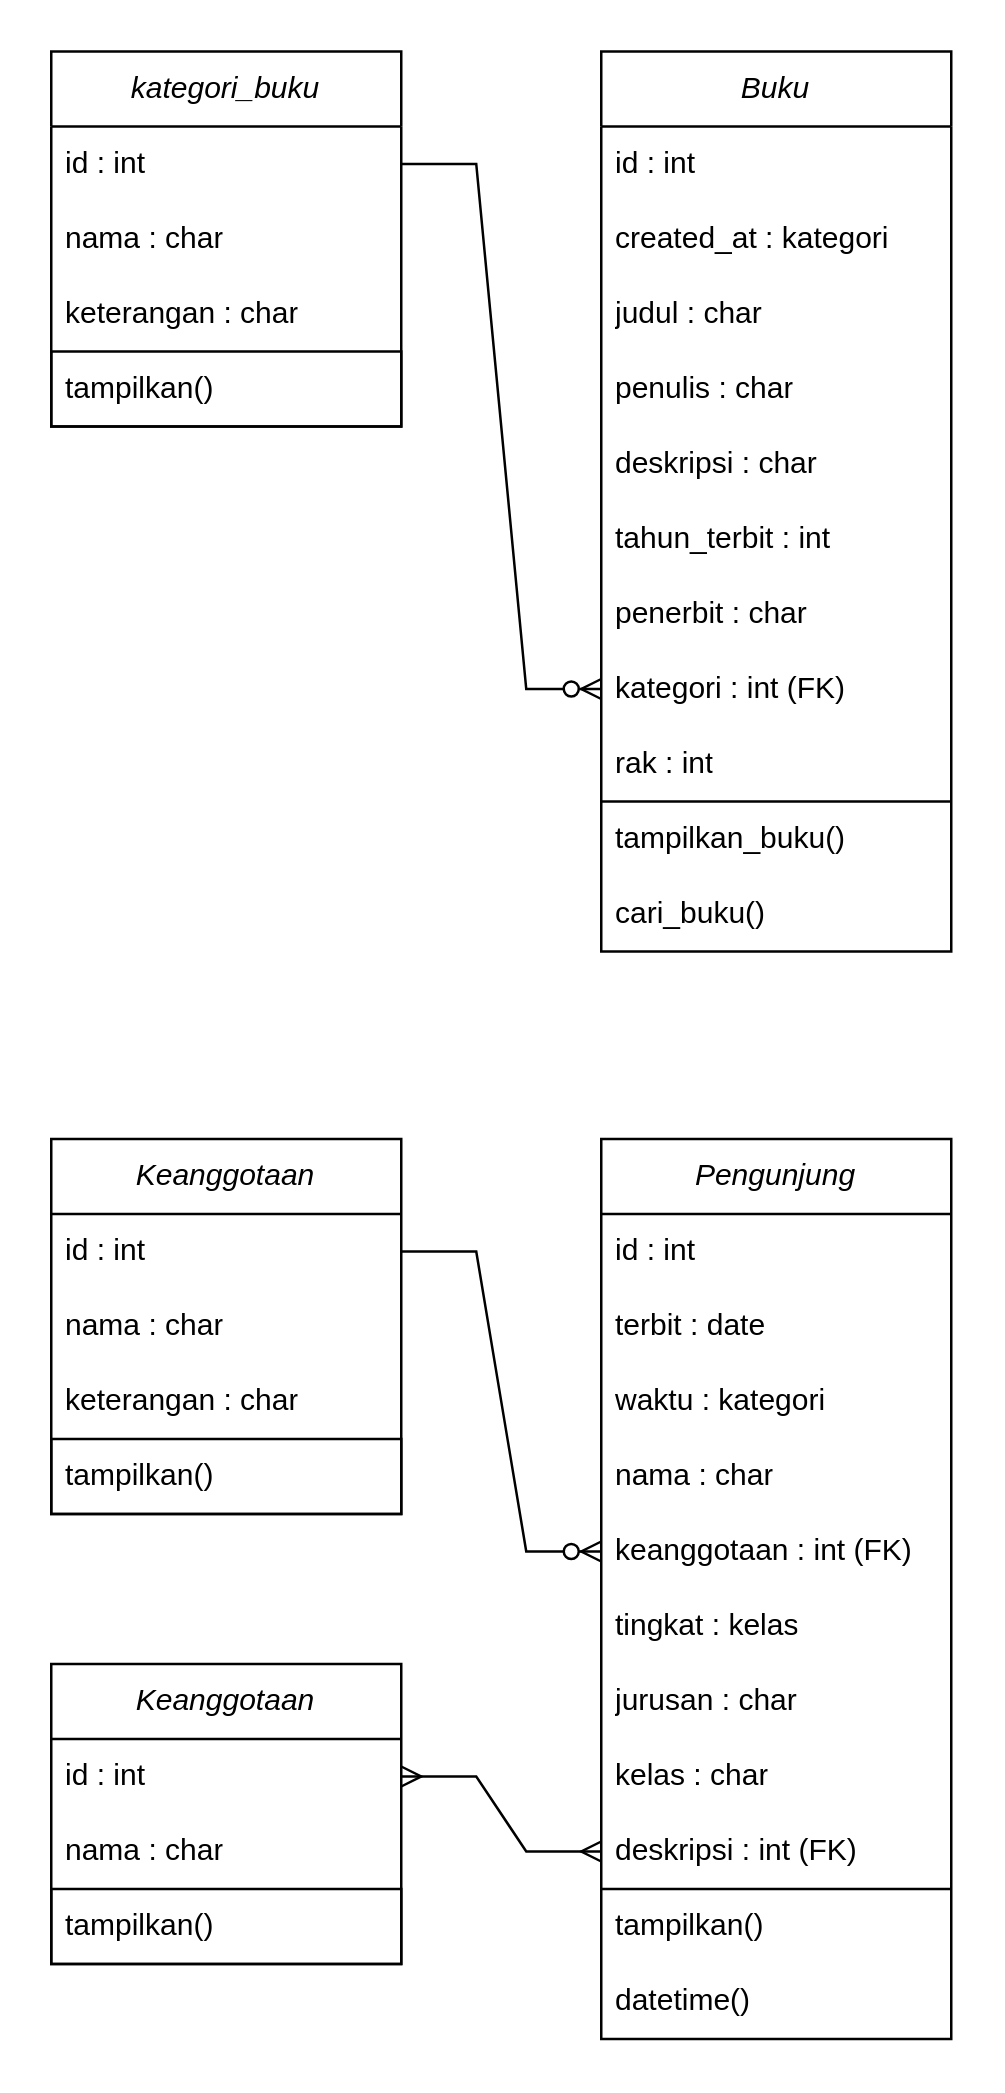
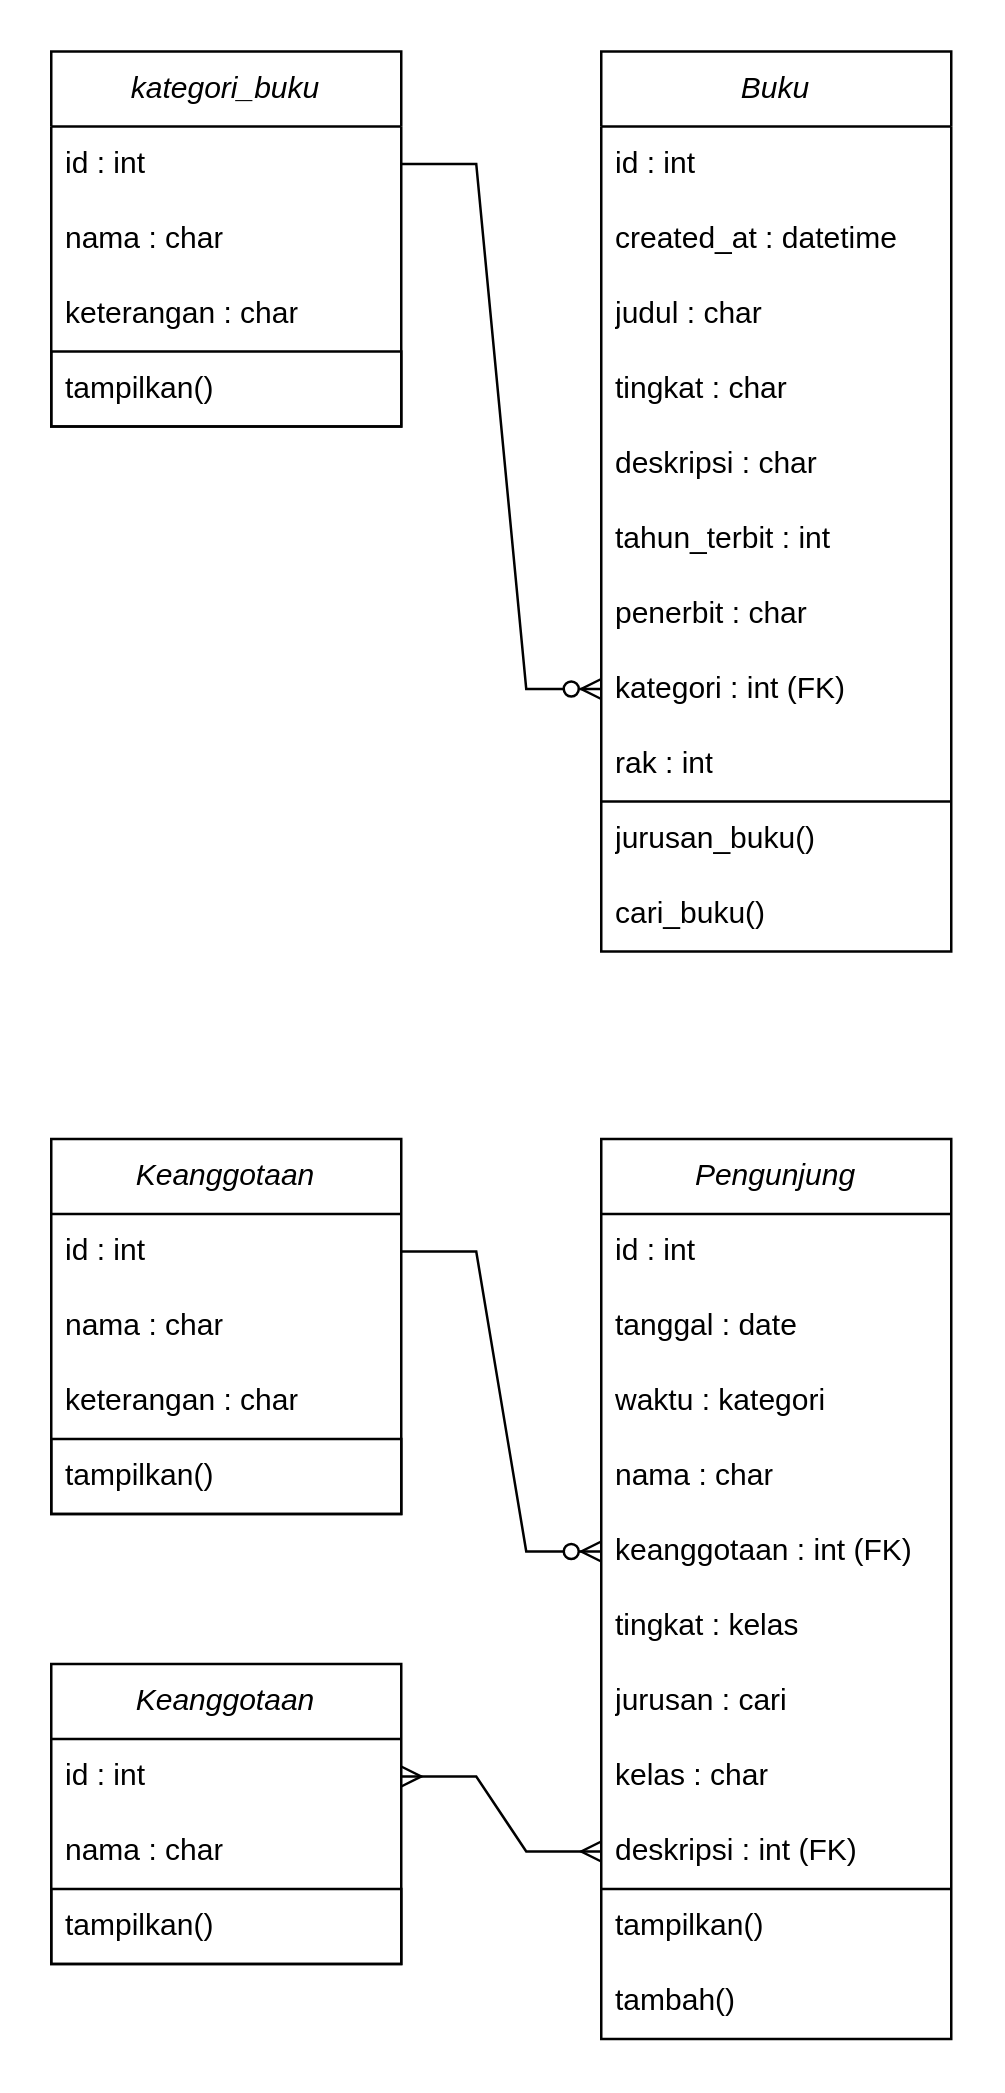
node "created_at : kategori": label "created_at : kategori" -> "created_at : datetime"
node "penulis : char": label "penulis : char" -> "tingkat : char"
node "tampilkan_buku()": label "tampilkan_buku()" -> "jurusan_buku()"
node "terbit : date": label "terbit : date" -> "tanggal : date"
node "jurusan : char": label "jurusan : char" -> "jurusan : cari"
node "datetime()": label "datetime()" -> "tambah()"
